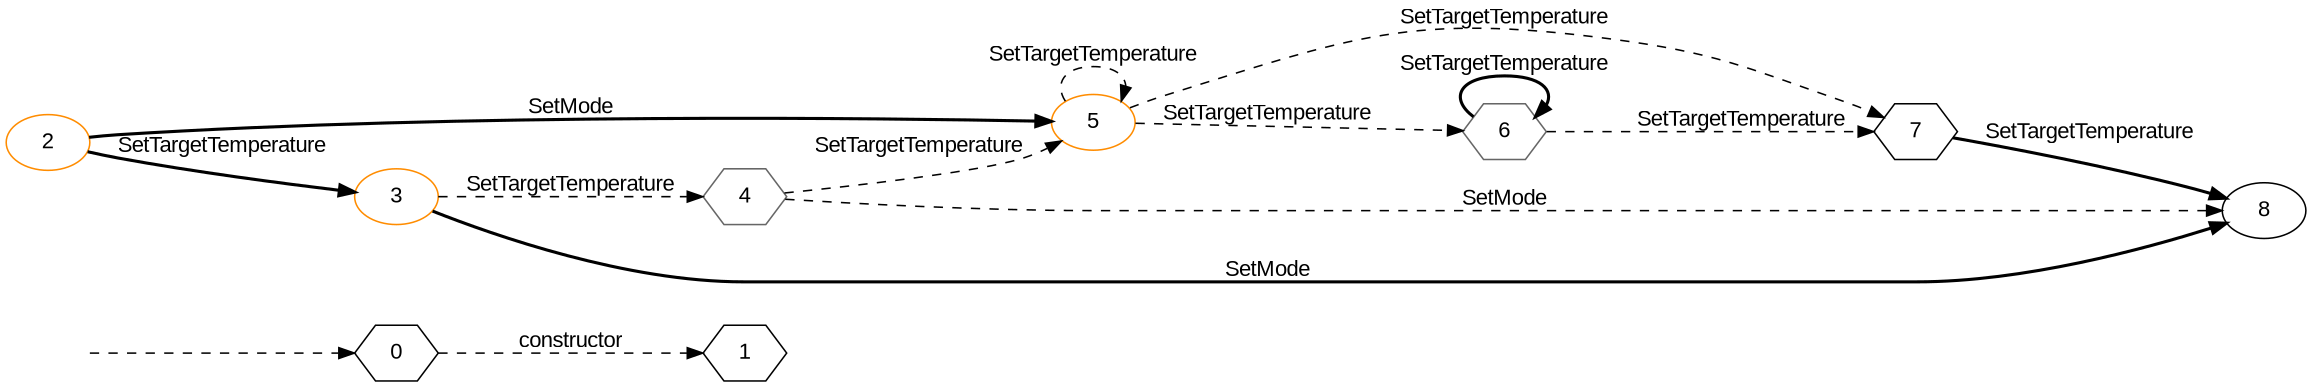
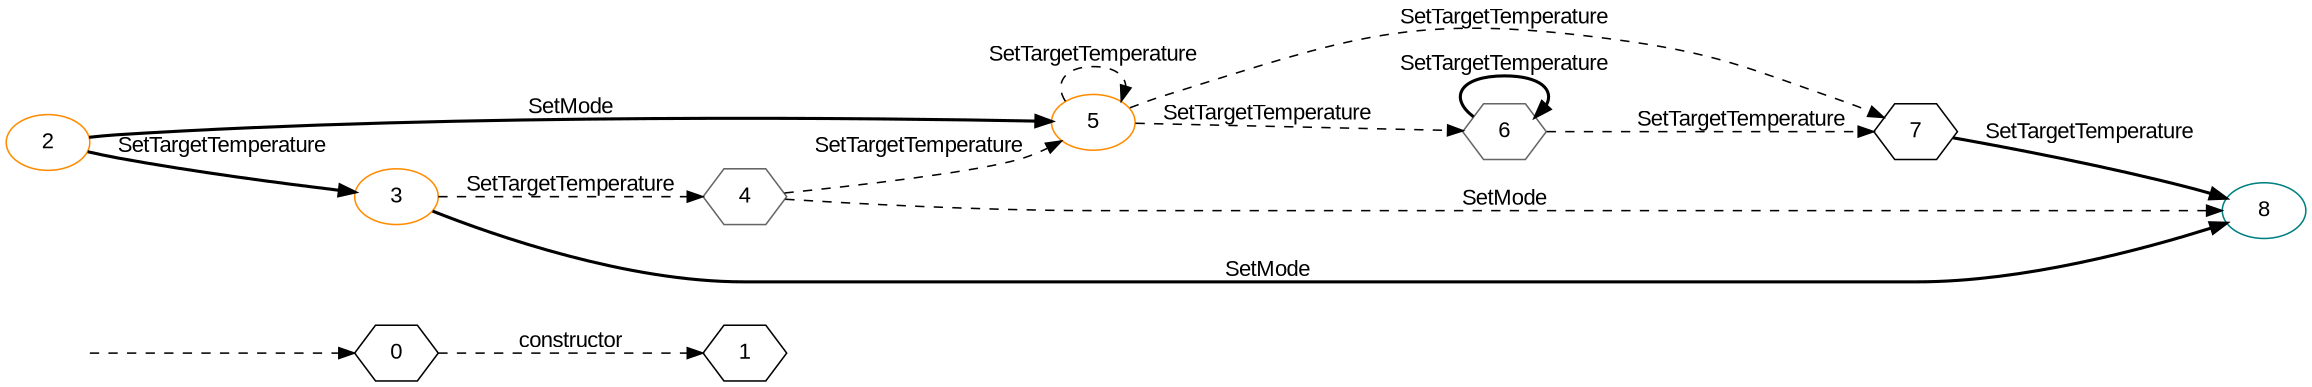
node "8": color black -> teal
